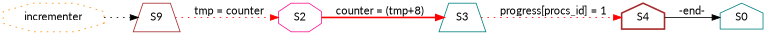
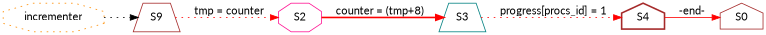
edge "S4" -> "S0": color black -> red
node "S0": color teal -> brown
